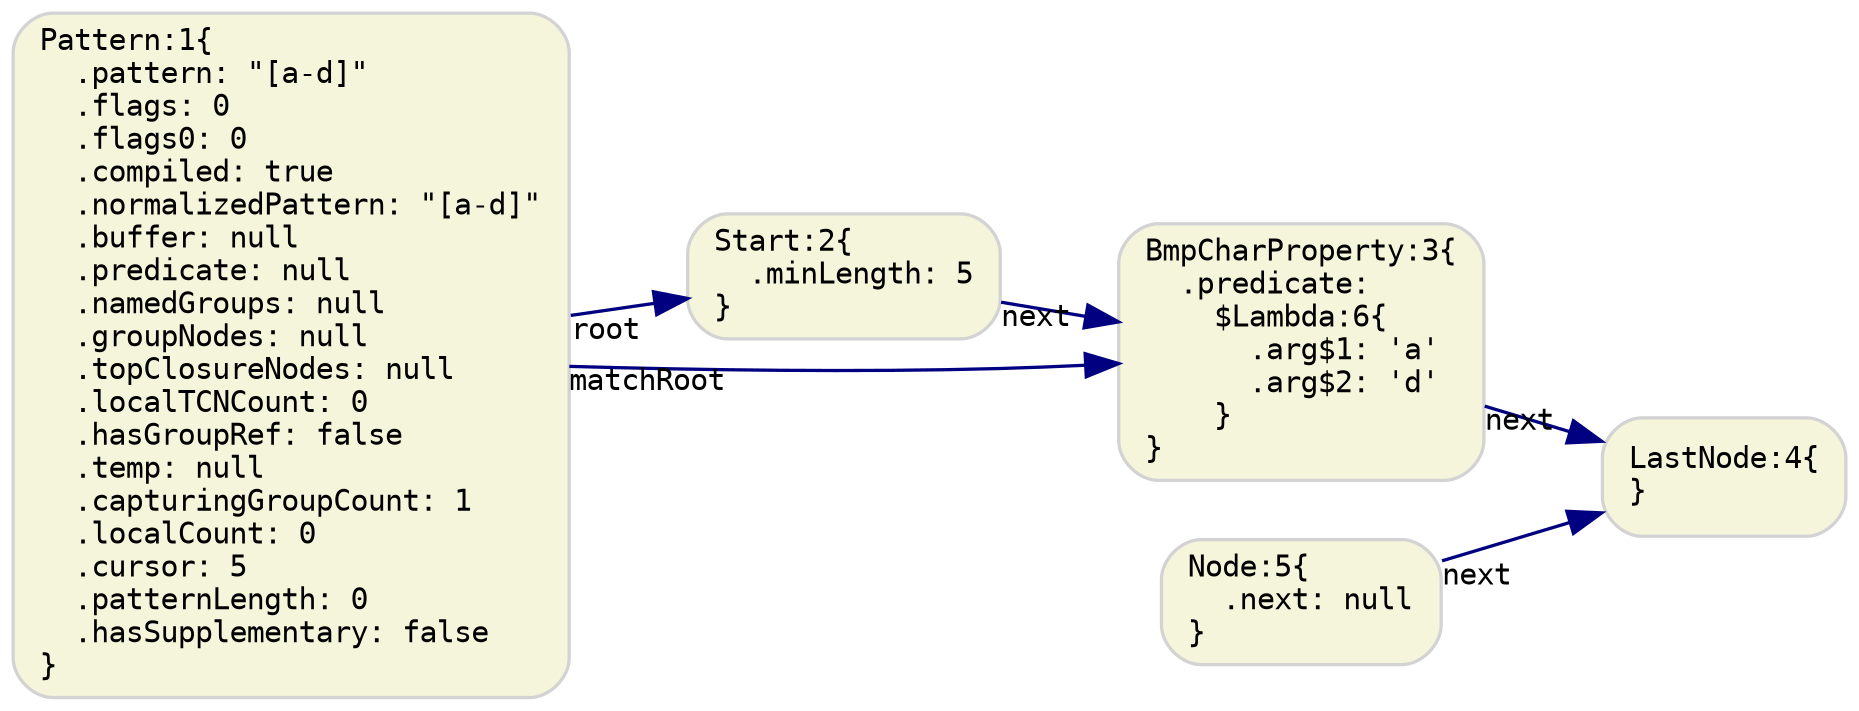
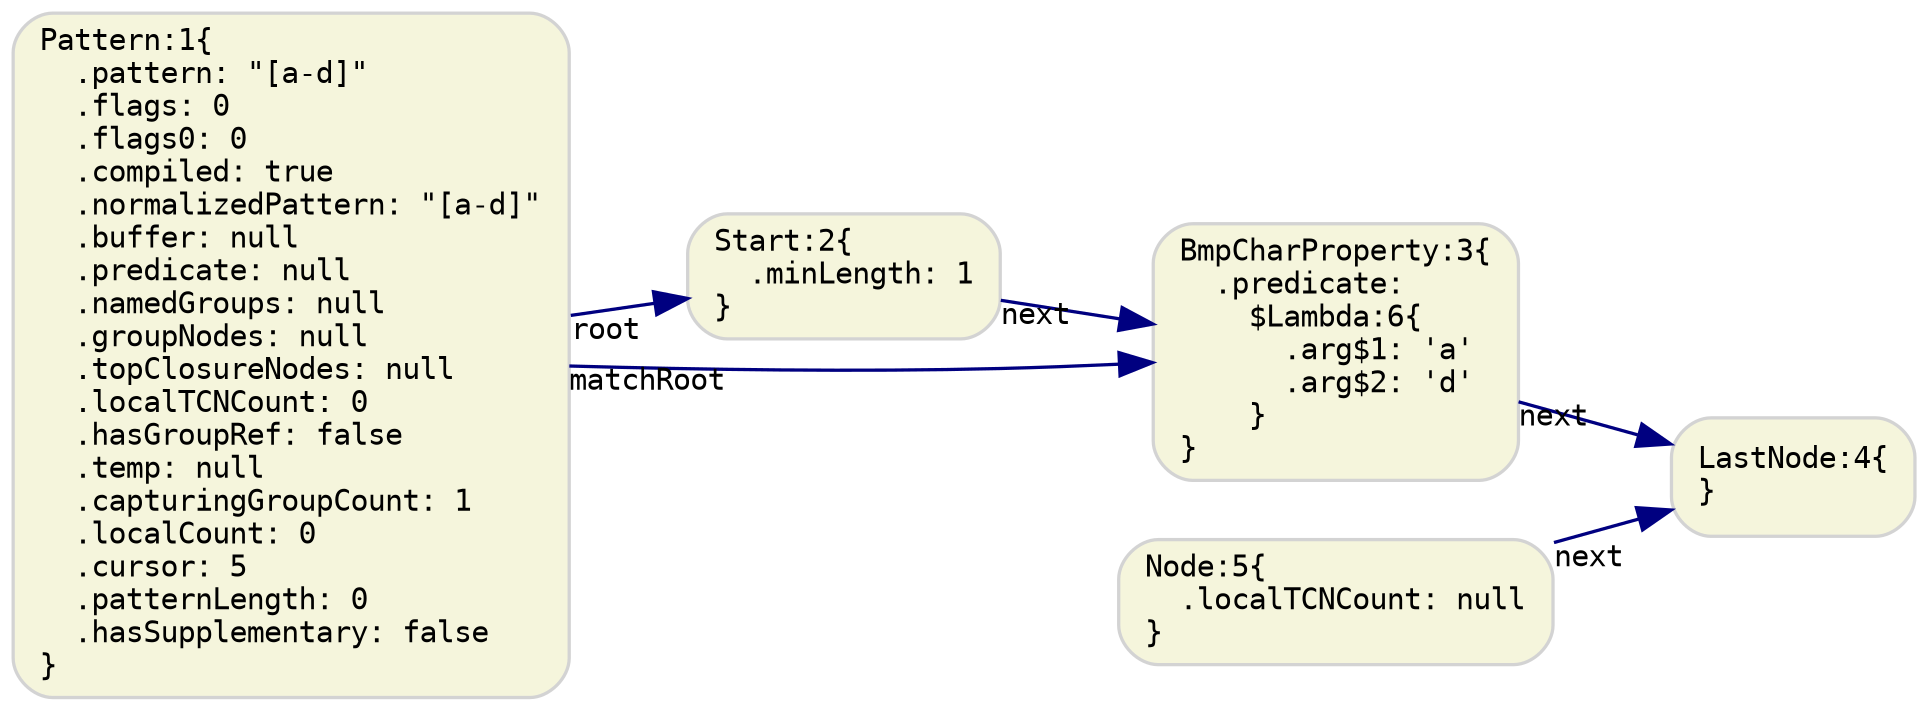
node "Start:2{ .minLength: 5 }": label "Start:2{ .minLength: 5 }" -> "Start:2{ .minLength: 1 }"
node "Node:5{ .next: null }": label "Node:5{ .next: null }" -> "Node:5{ .localTCNCount: null }"
